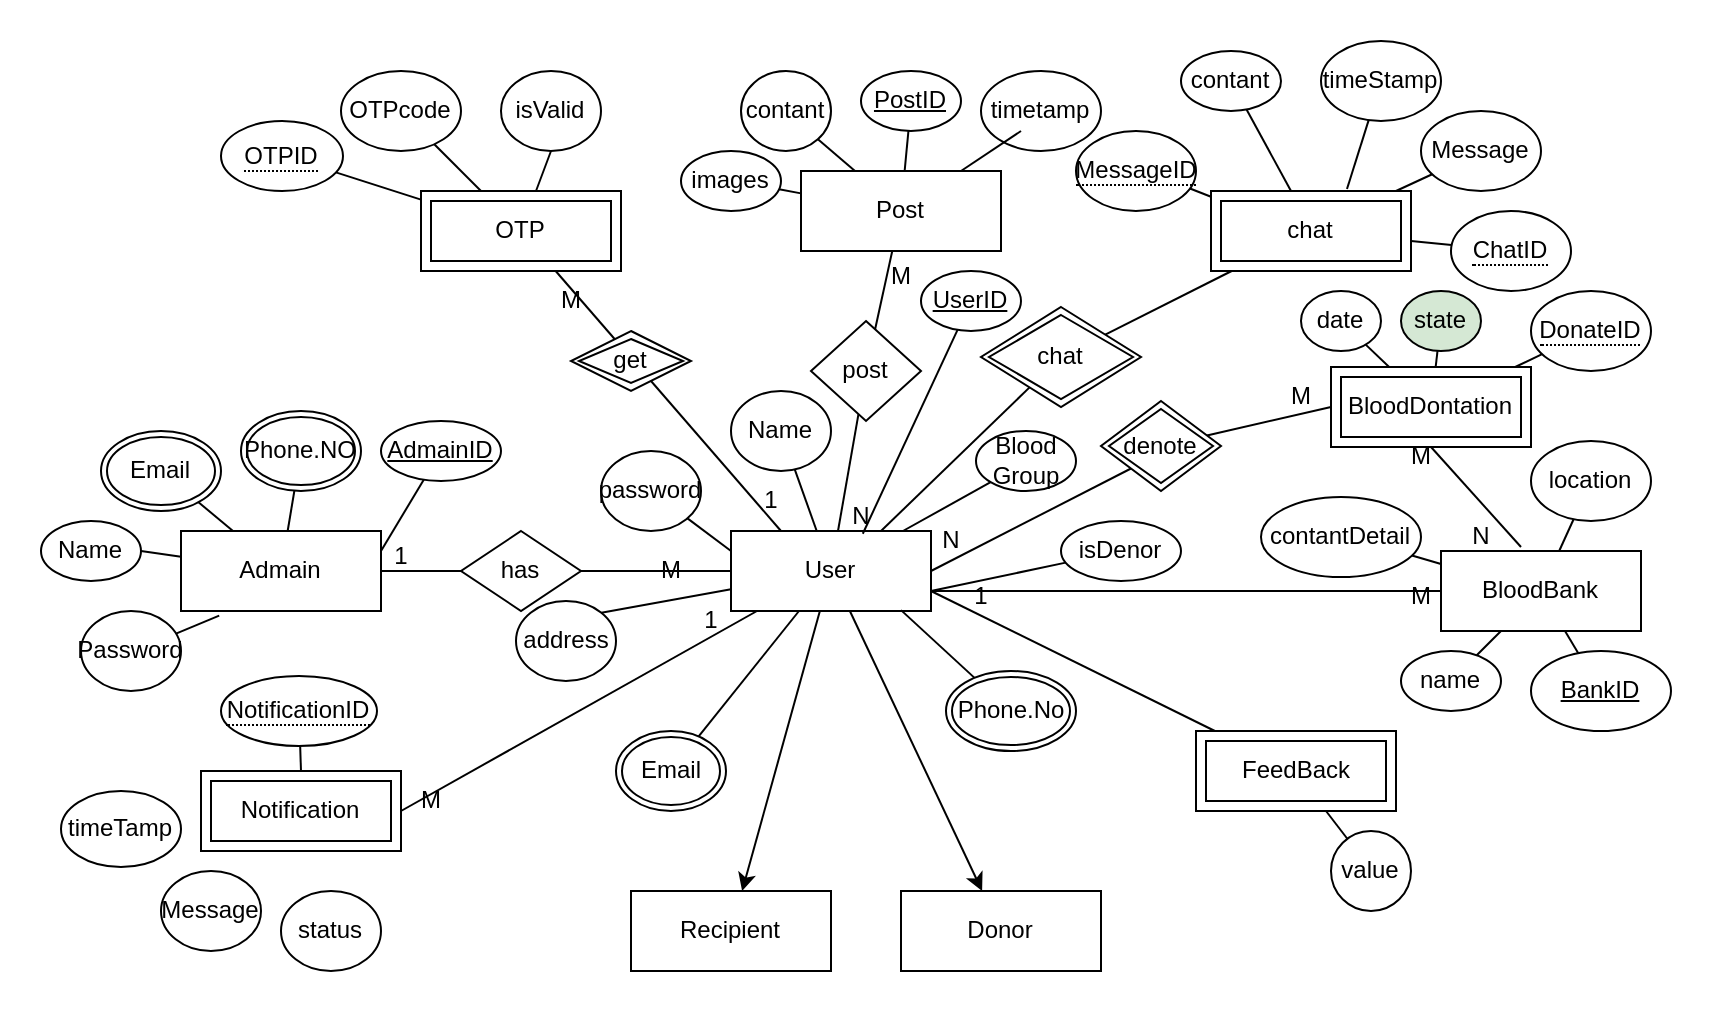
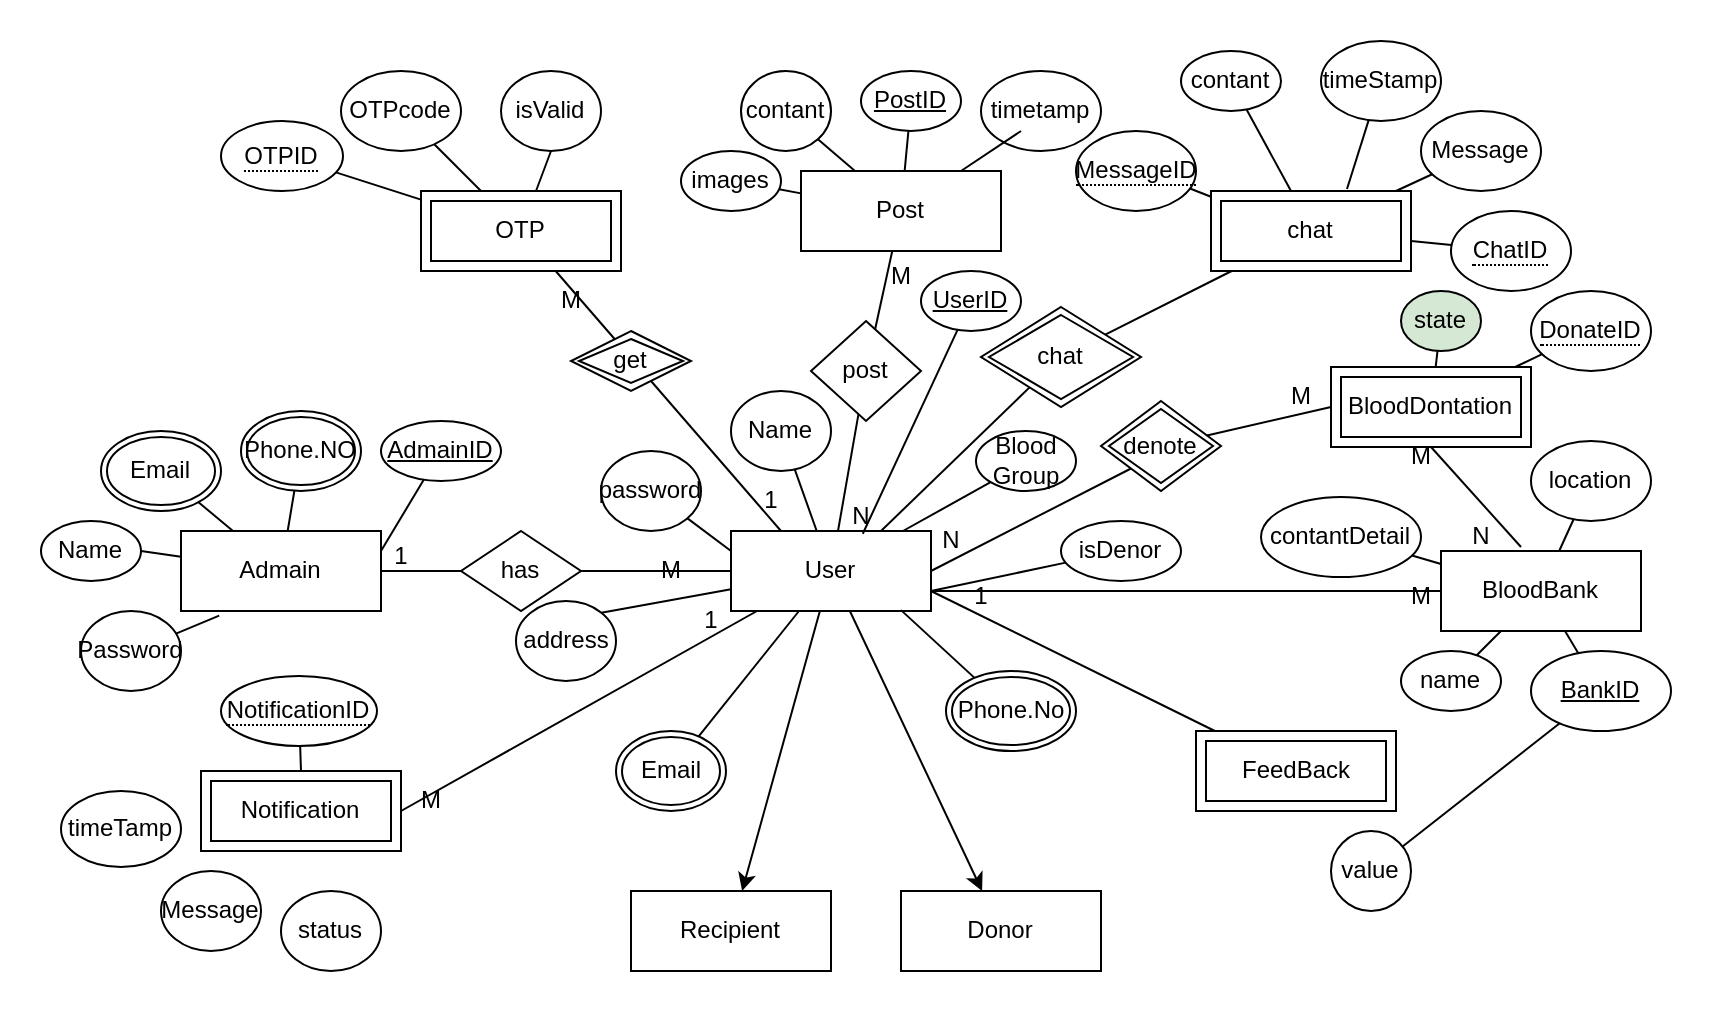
node "date": removed
edge "date" -- "BloodDontation": removed
edge "FeedBack" -- "value": now "BankID" -- "value"
